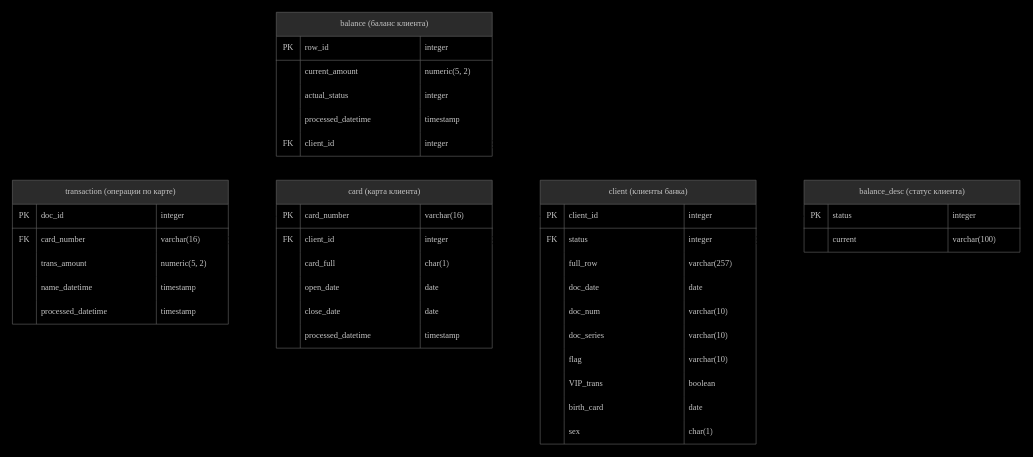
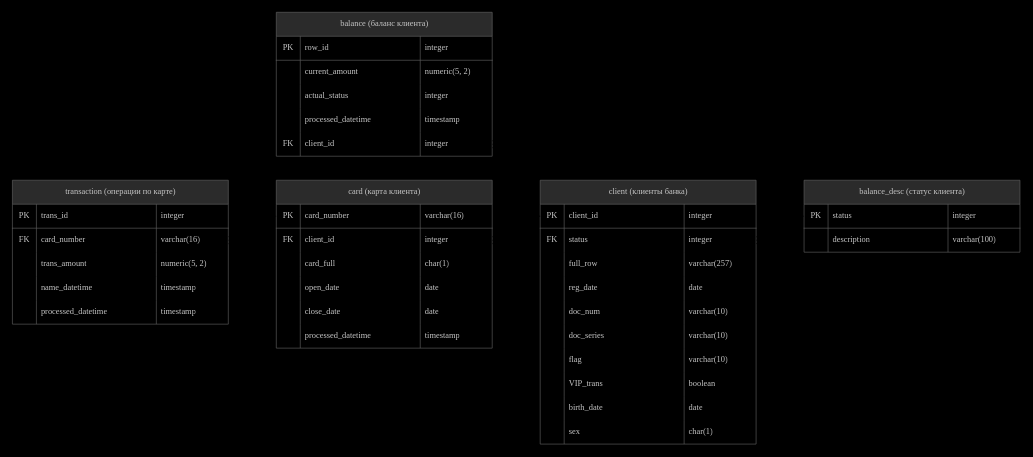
node "doc_id": label "doc_id" -> "trans_id"
node "current": label "current" -> "description"
node "doc_date": label "doc_date" -> "reg_date"
node "birth_card": label "birth_card" -> "birth_date"
